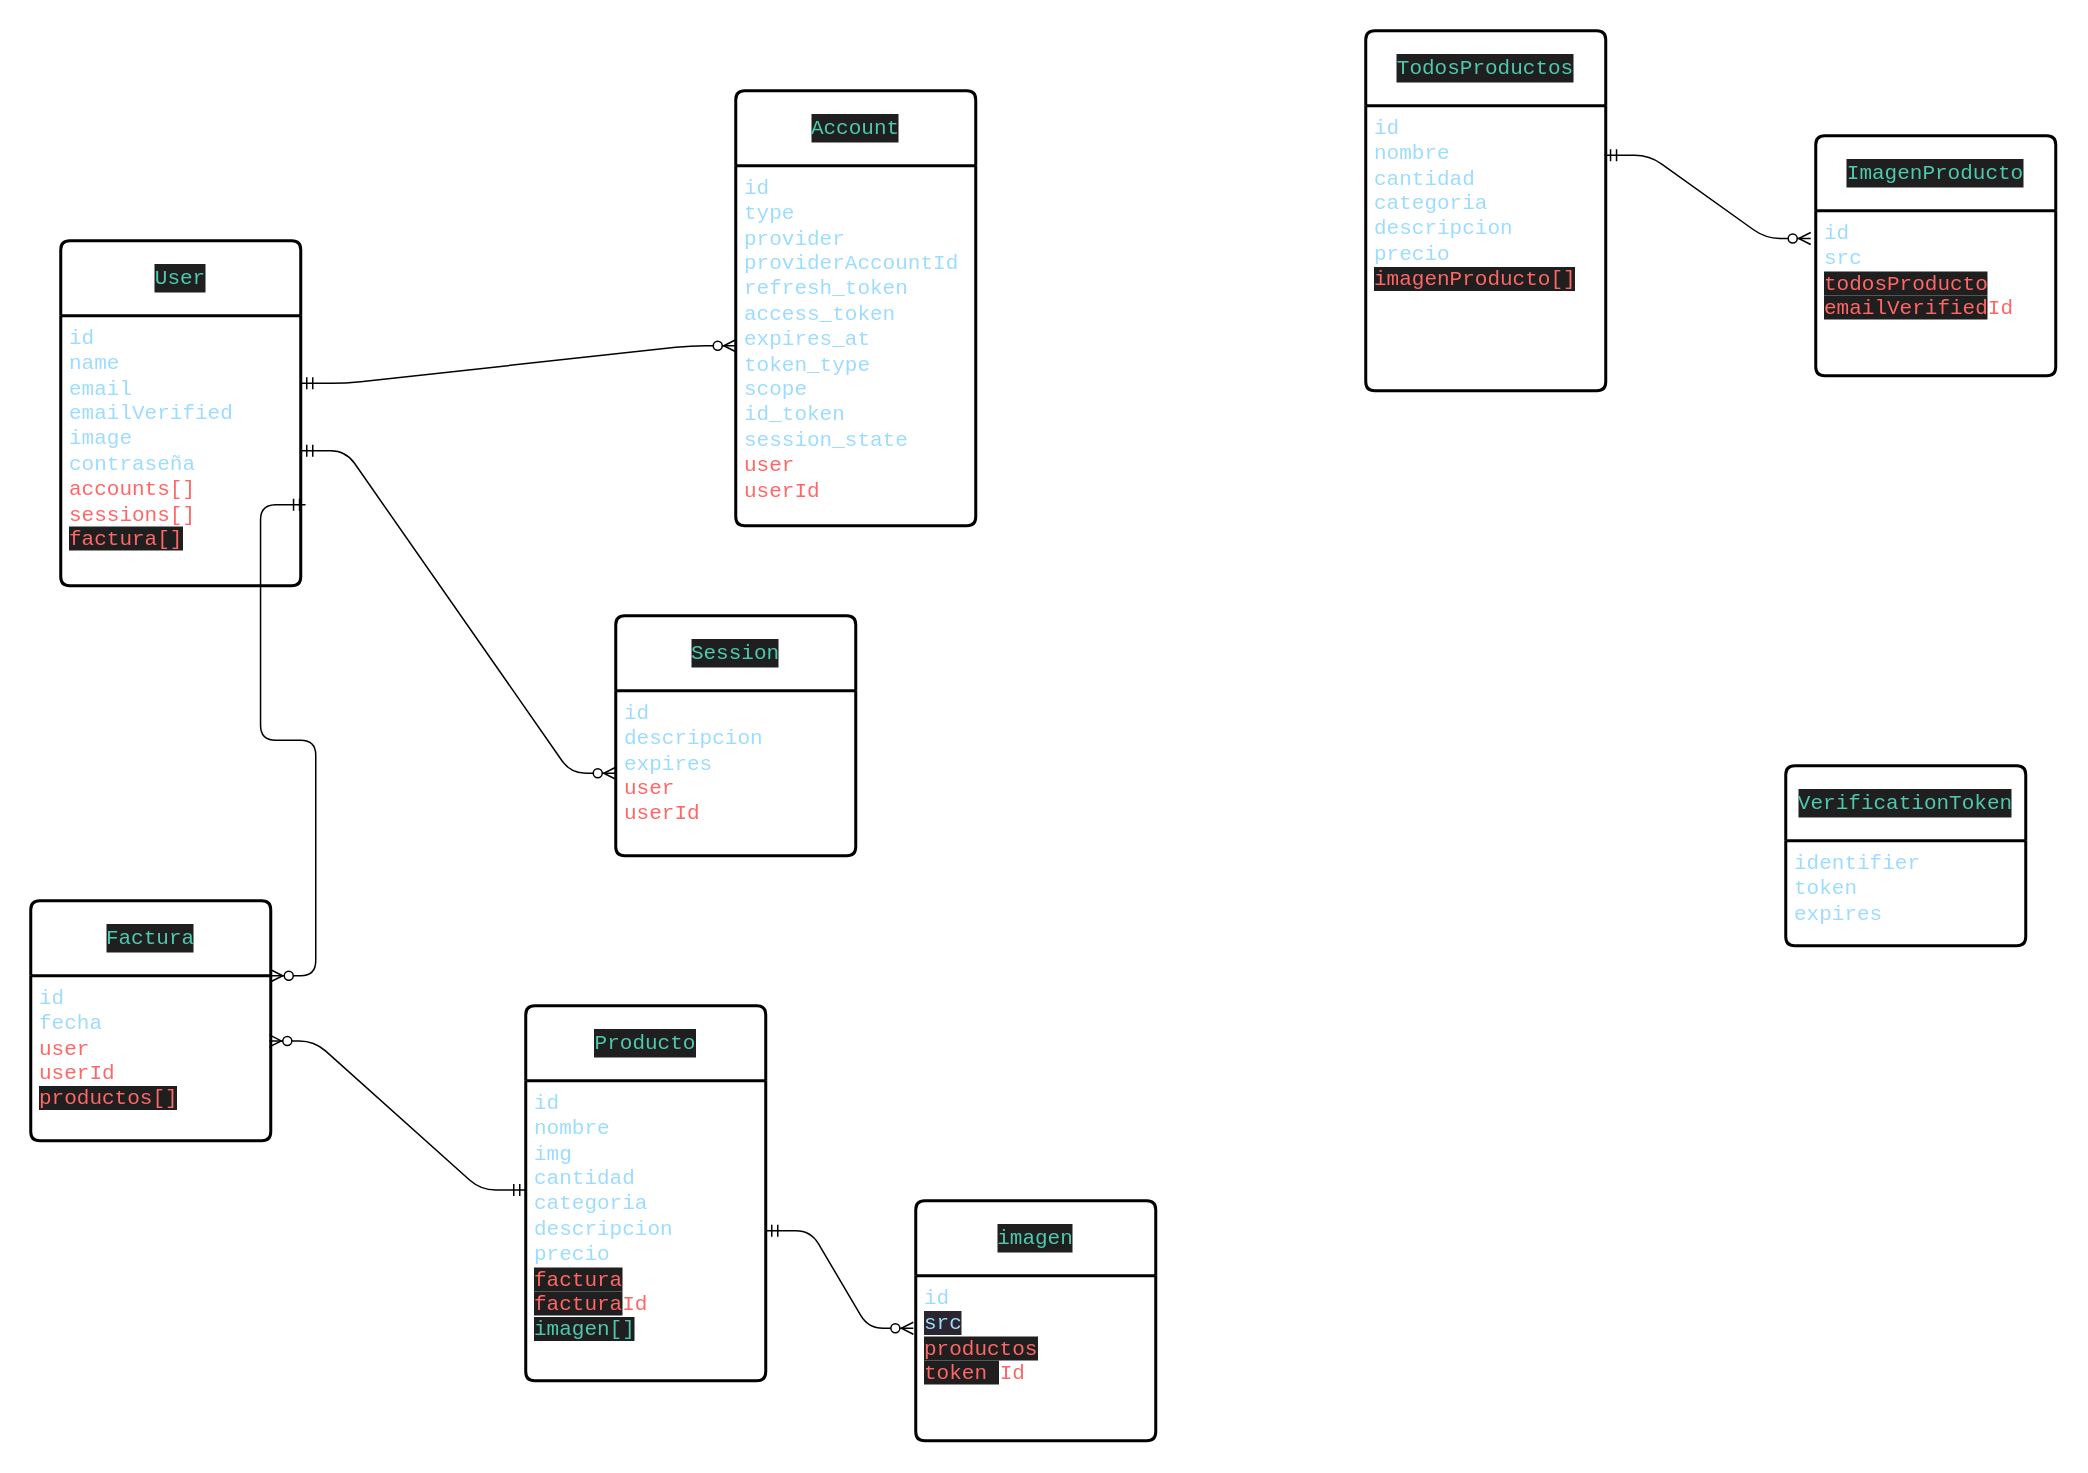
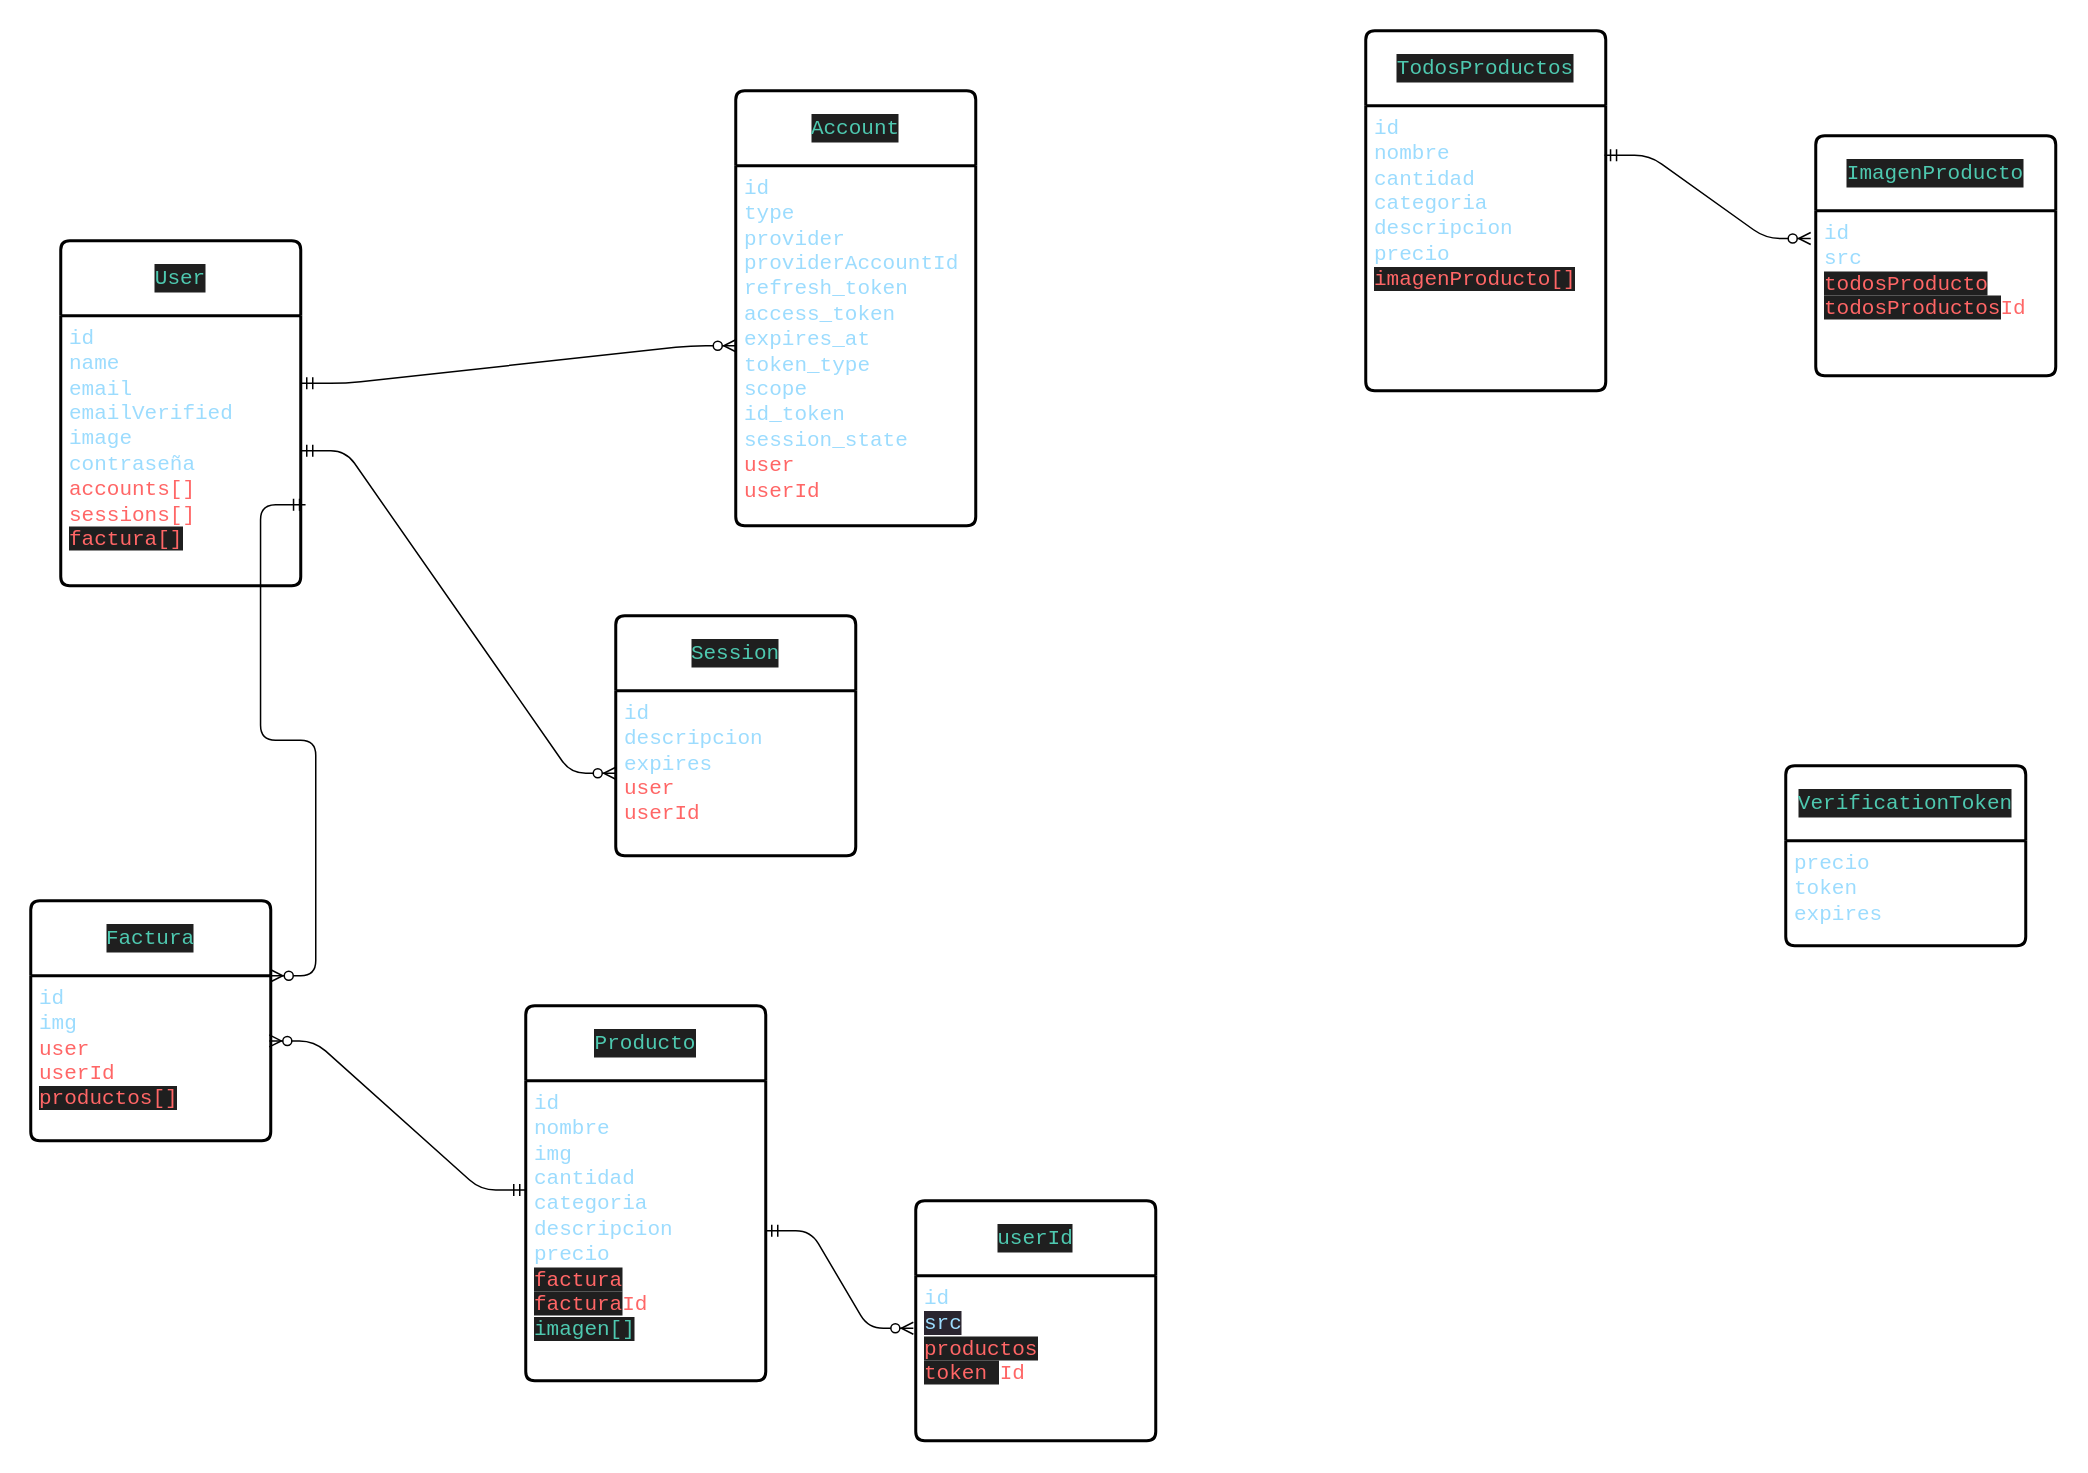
node "id src todosProducto emailVerifiedId": label "id src todosProducto emailVerifiedId" -> "id src todosProducto todosProductosId"
node "identifier token expires": label "identifier token expires" -> "precio token expires"
node "id fecha user userId productos[]": label "id fecha user userId productos[]" -> "id img user userId productos[]"
node "imagen": label "imagen" -> "userId"
